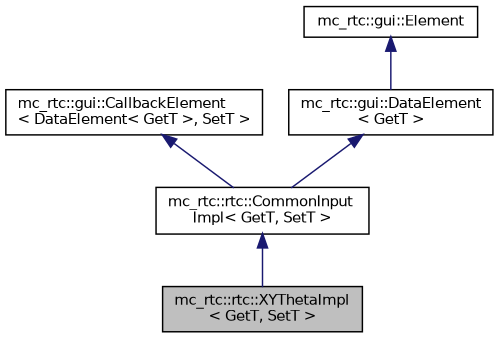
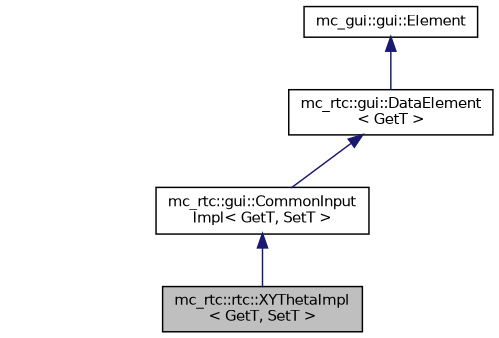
node "mc_rtc::gui::Element": label "mc_rtc::gui::Element" -> "mc_gui::gui::Element"
node "mc_rtc::gui::CallbackElement < DataElement< GetT >, SetT >": removed
node "mc_rtc::rtc::CommonInput Impl< GetT, SetT >": label "mc_rtc::rtc::CommonInput Impl< GetT, SetT >" -> "mc_rtc::gui::CommonInput Impl< GetT, SetT >"
